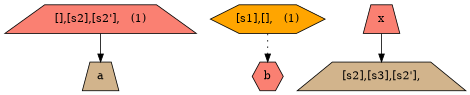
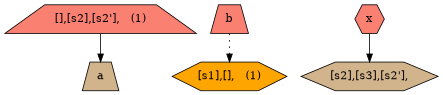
node "x": shape trapezium -> hexagon
edge "[s1],[],   (1)" -> "b": reversed
node "b": shape hexagon -> trapezium
node "[s2],[s3],[s2'],": shape trapezium -> hexagon
